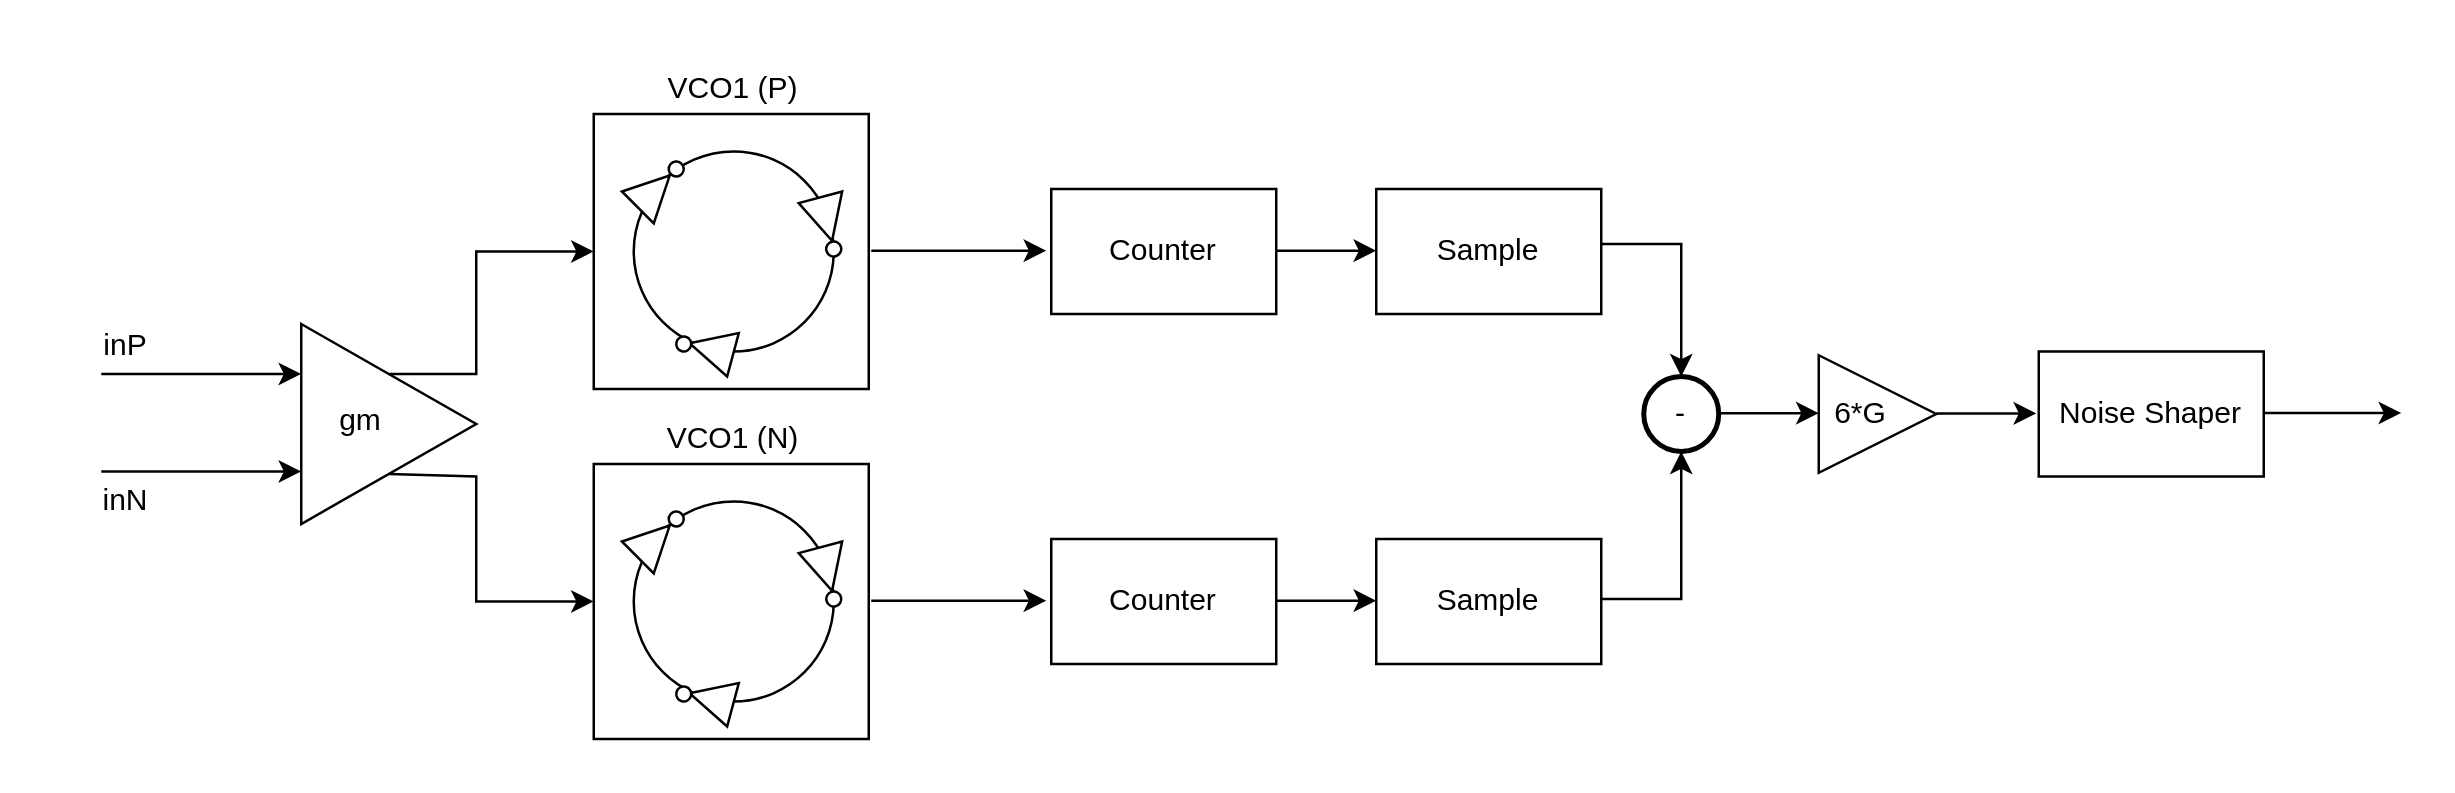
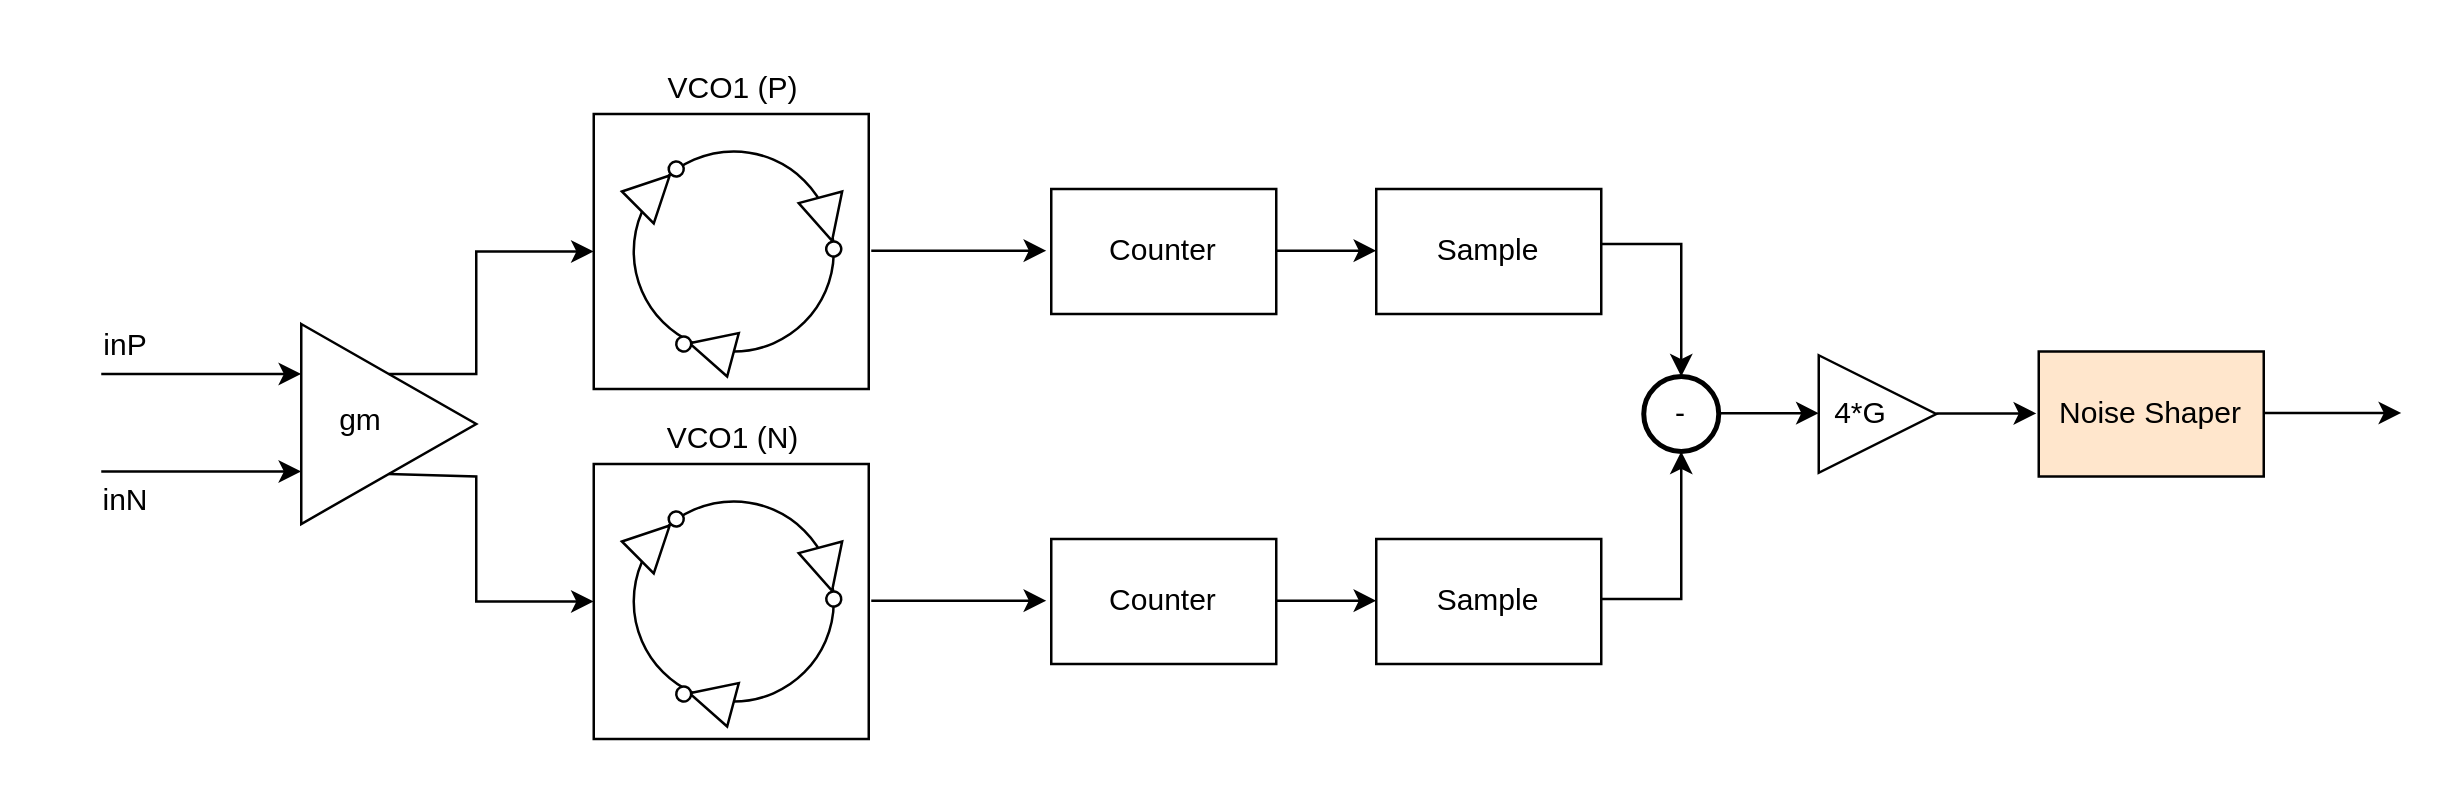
node "6*G": label "6*G" -> "4*G"
node "Noise Shaper": fillcolor #ffffff -> #ffe6cc
